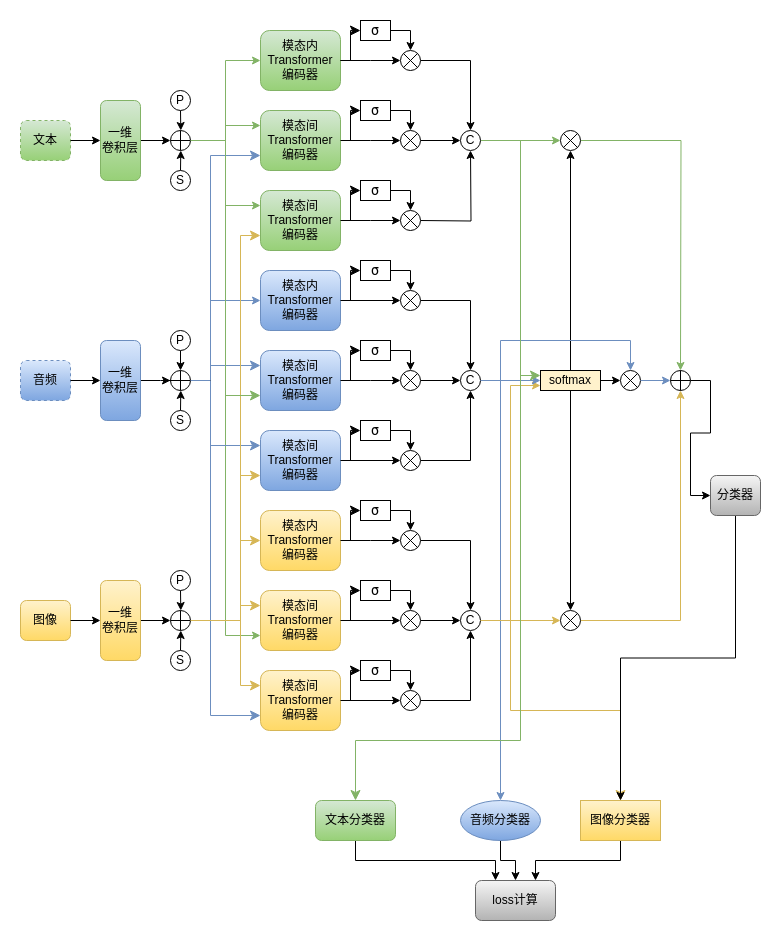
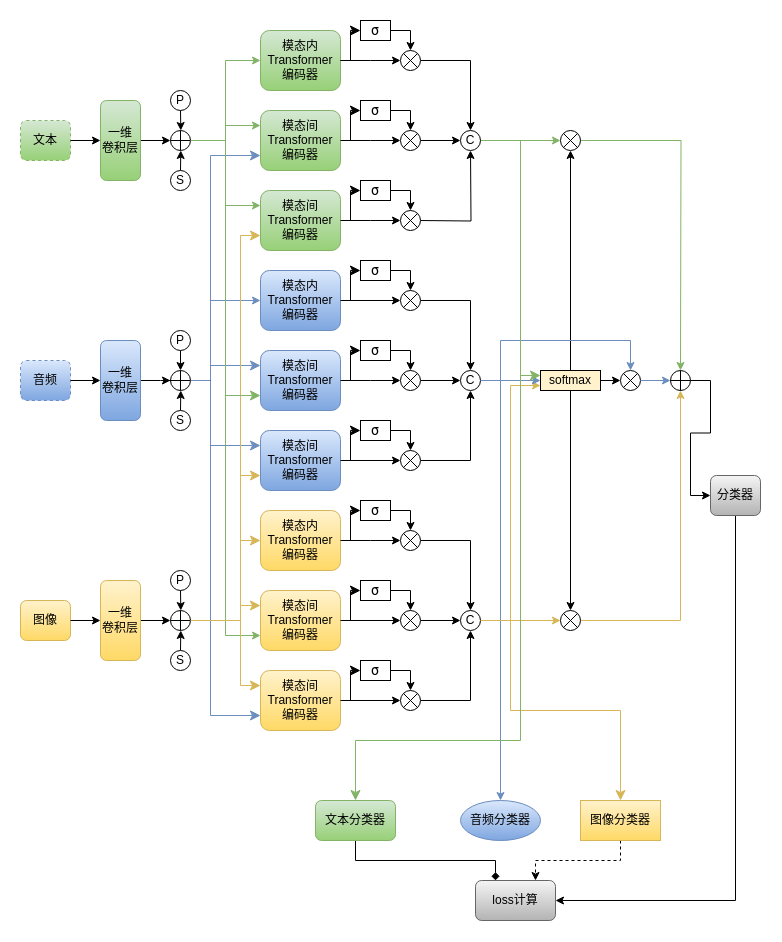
edge "分类器" -> "图像分类器": now "分类器" -> "loss计算"
edge "音频分类器" -> "loss计算": removed
edge "图像分类器" -> "loss计算": style solid -> dashed
edge "文本分类器" -> "loss计算": arrowhead classic -> diamond
